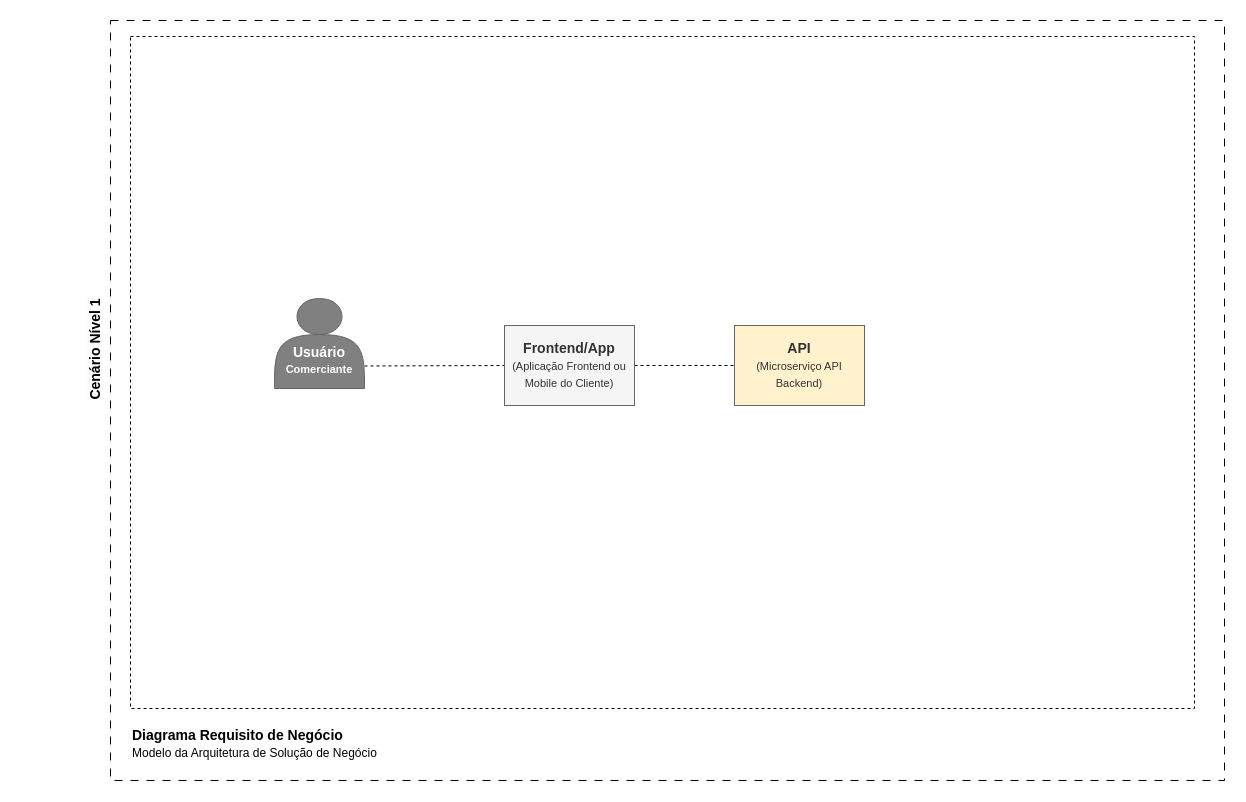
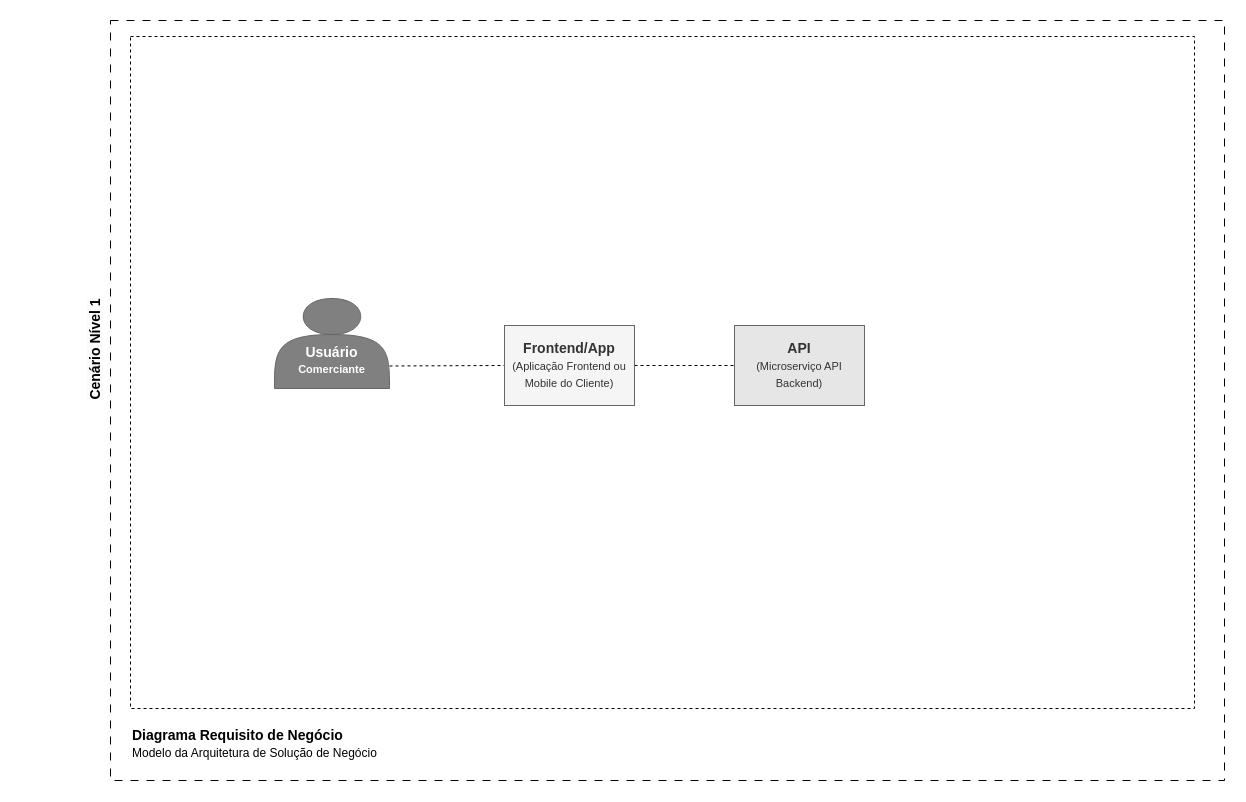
node "Usuário Comerciante": size 90x90 -> 115x90
node "API (Microserviço API Backend)": fillcolor #fff2cc -> #e6e6e6
